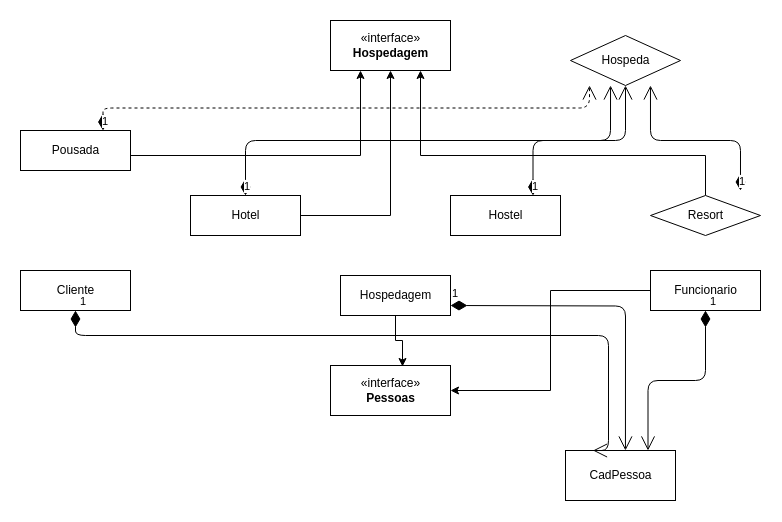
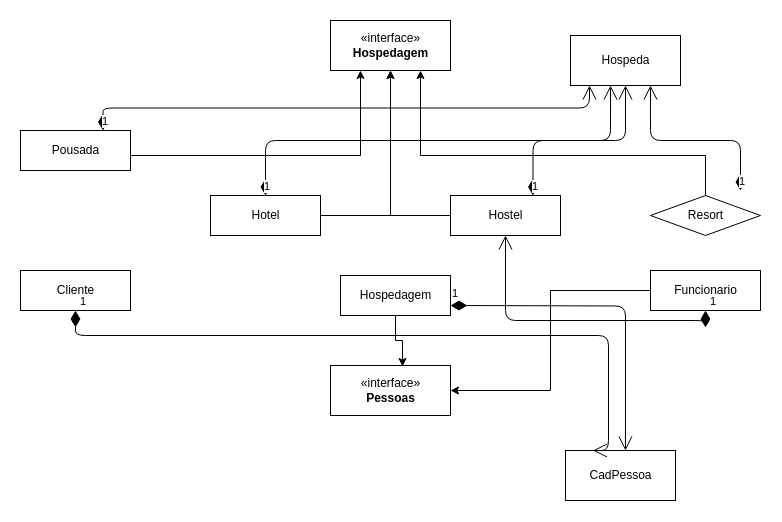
node "Hospeda": shape diamond -> rectangle
edge "Hospeda" -- "Pousada": style dashed -> solid
node "Hotel": moved (246, 216) -> (266, 216)
edge "Hostel" -> "«interface» Hospedagem": added
edge "Funcionario" -- "CadPessoa": now "Funcionario" -- "Hostel"
